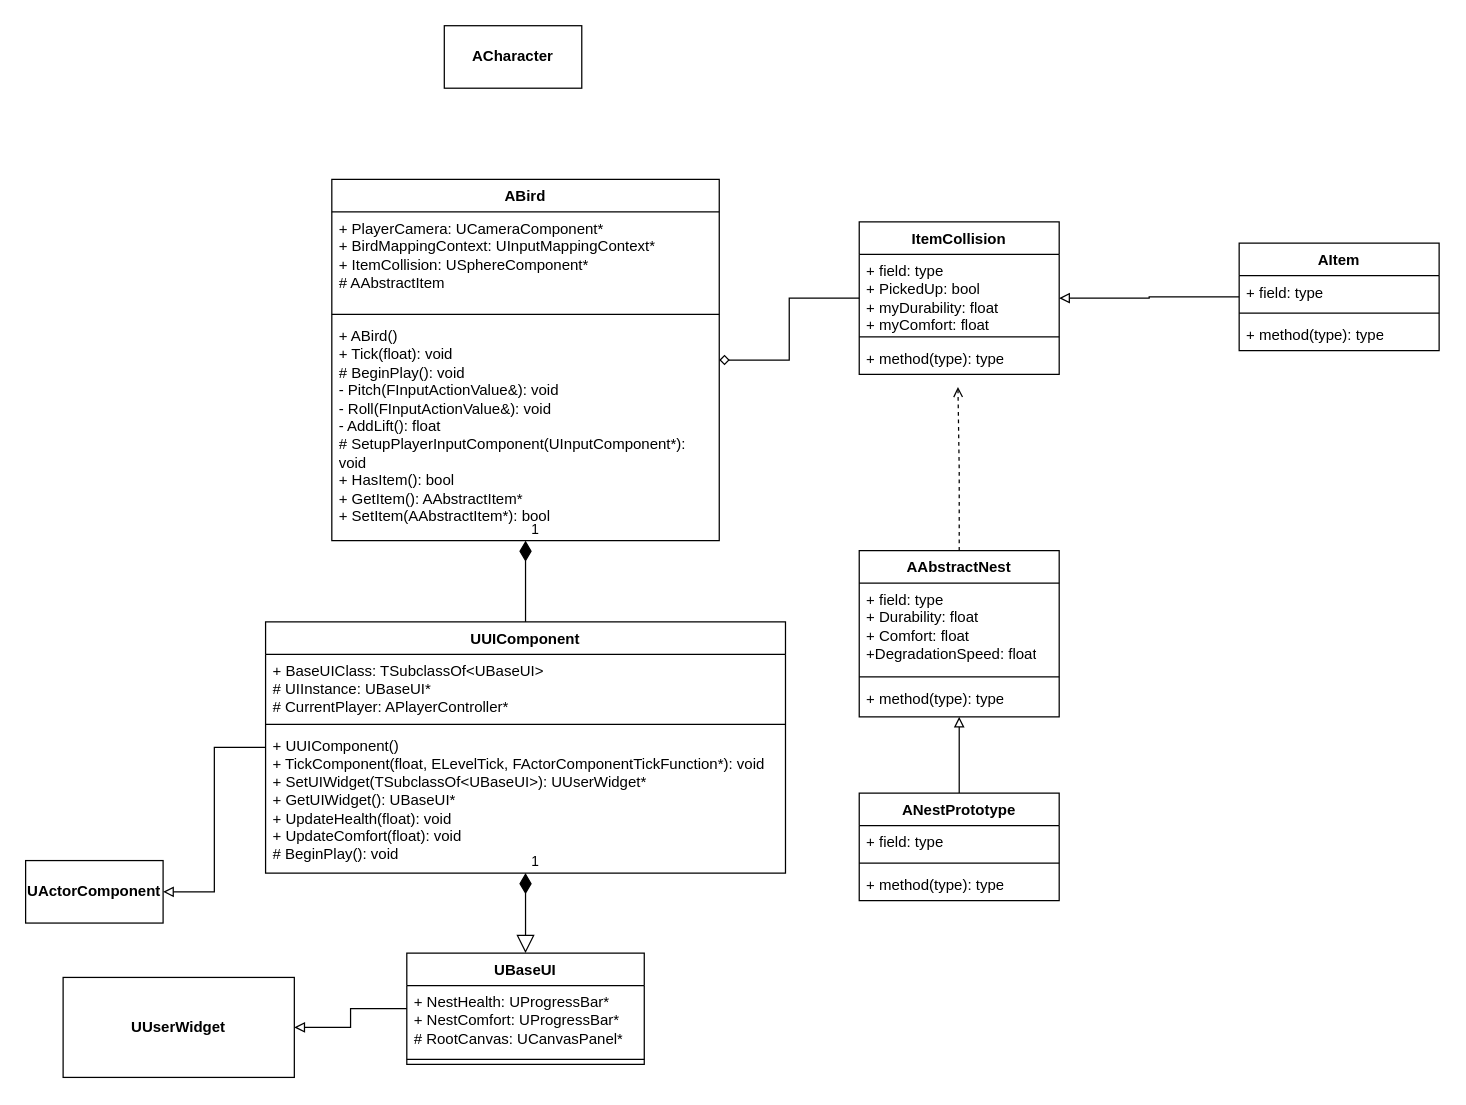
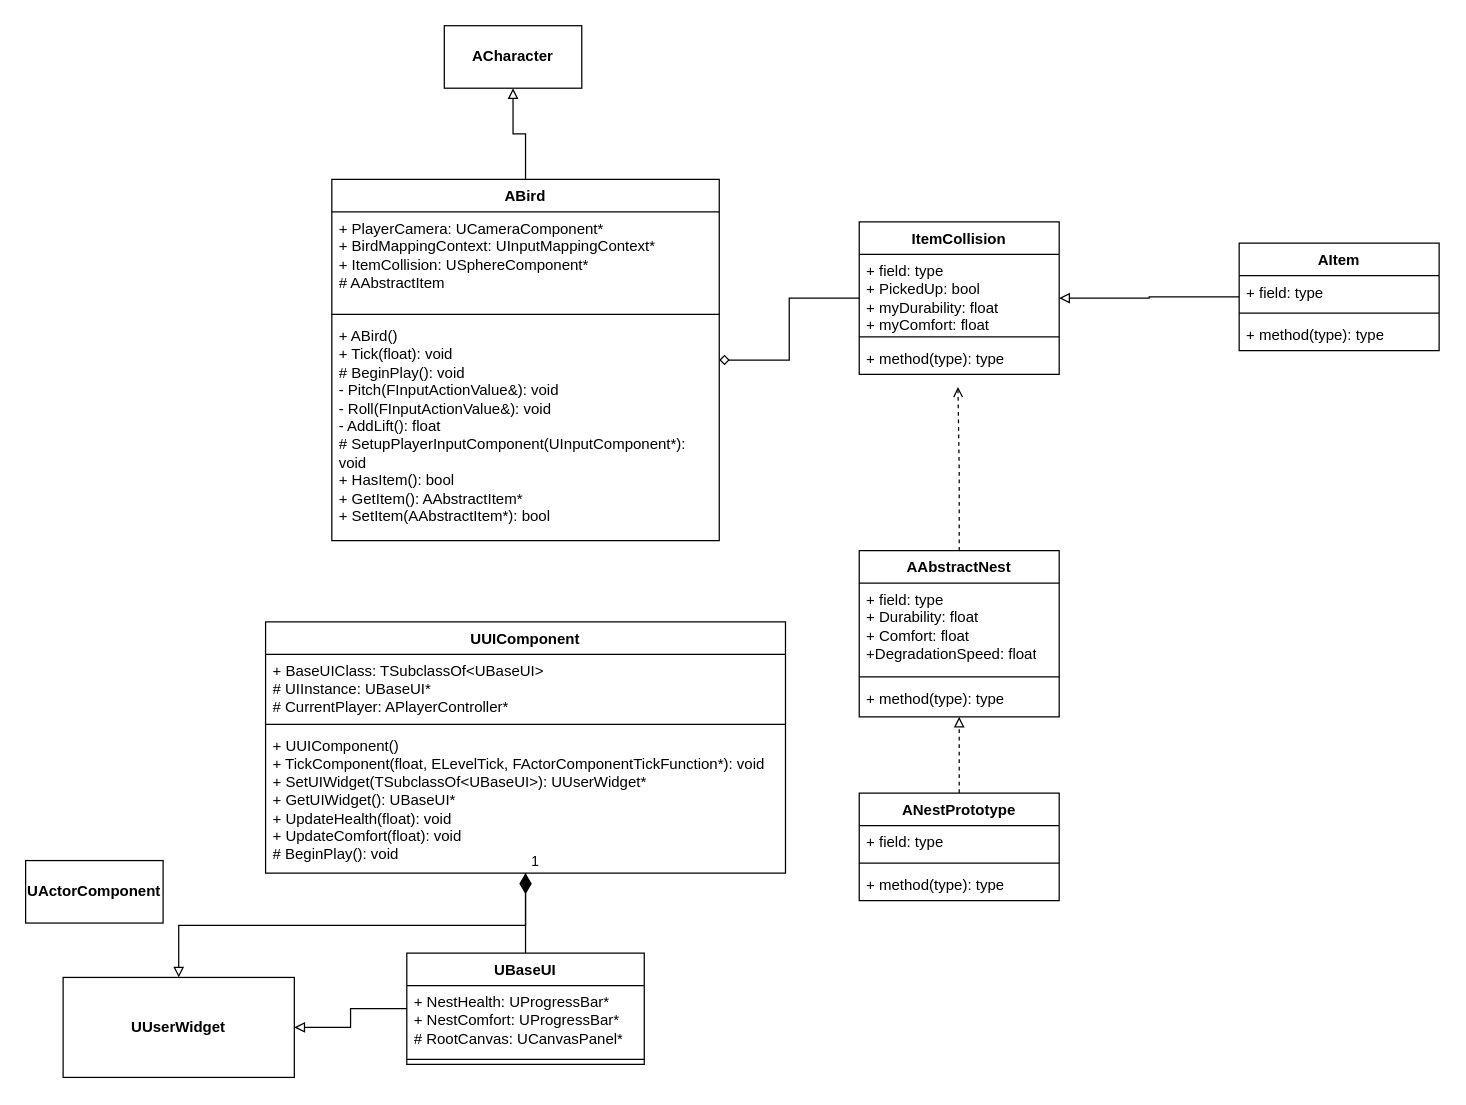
edge "ABird" -> "ACharacter": added
edge "UUIComponent" -> "ABird": removed, label "1"
edge "ANestPrototype" -> "AAbstractNest": style solid -> dashed
edge "UUIComponent" -> "UActorComponent": now "UUIComponent" -> "UUserWidget"
edge "UUIComponent" -- "UBaseUI": arrowhead block -> none
